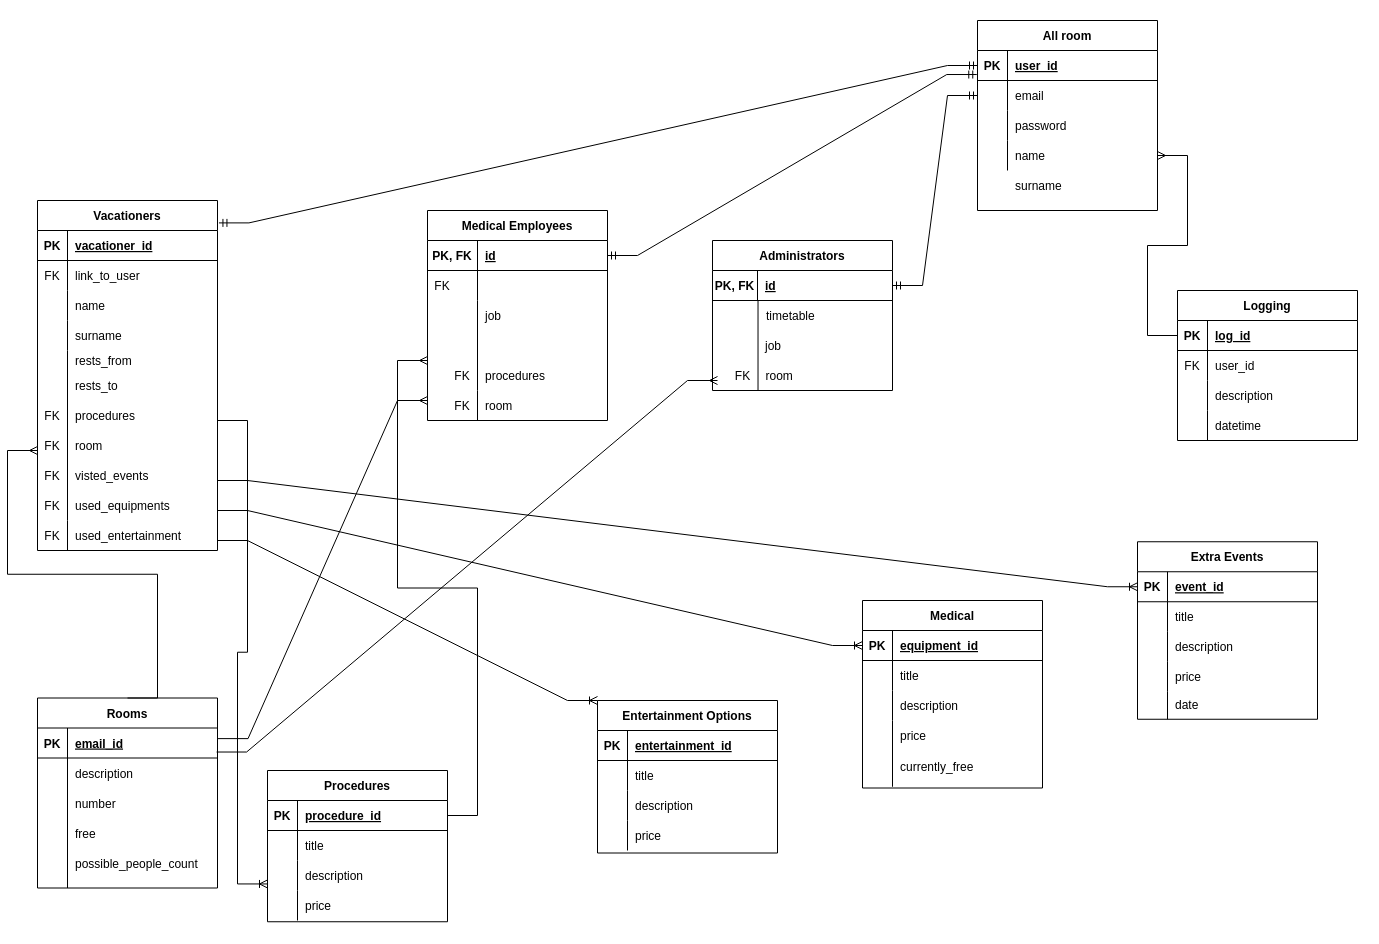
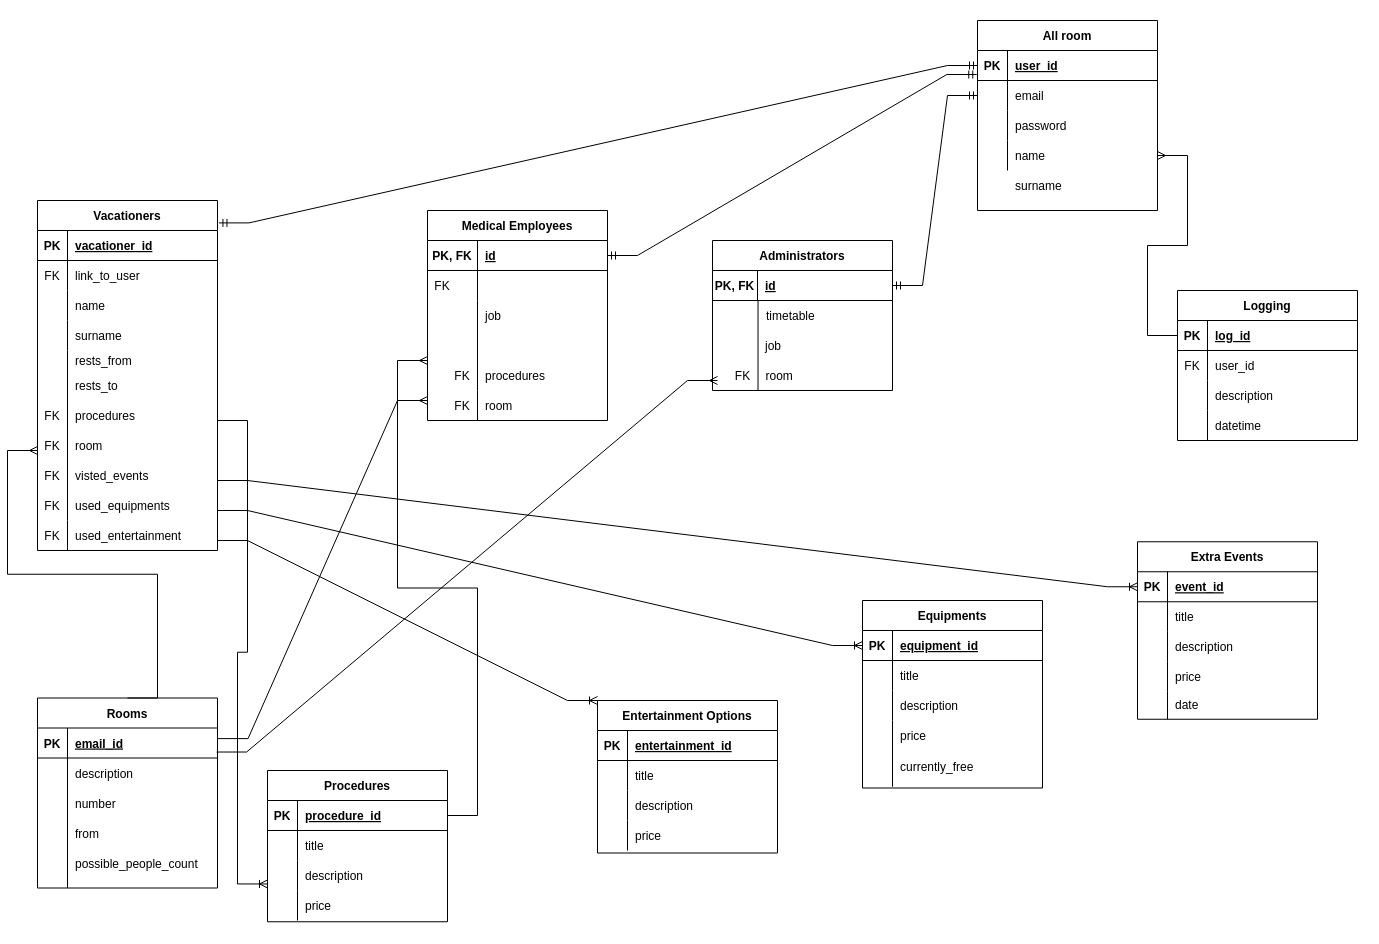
node "Medical": label "Medical" -> "Equipments"
node "free": label "free" -> "from"
